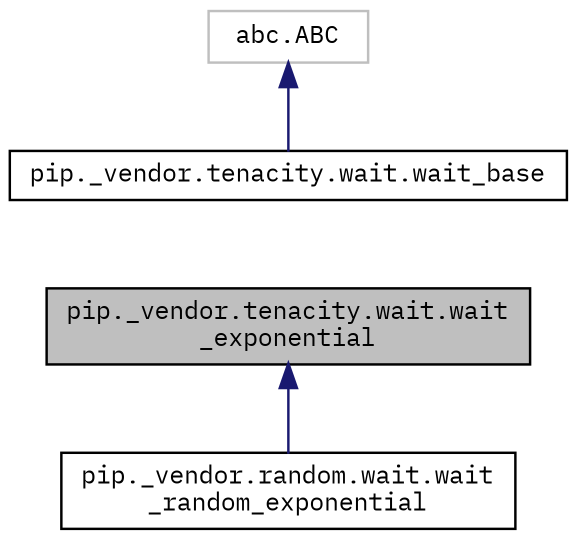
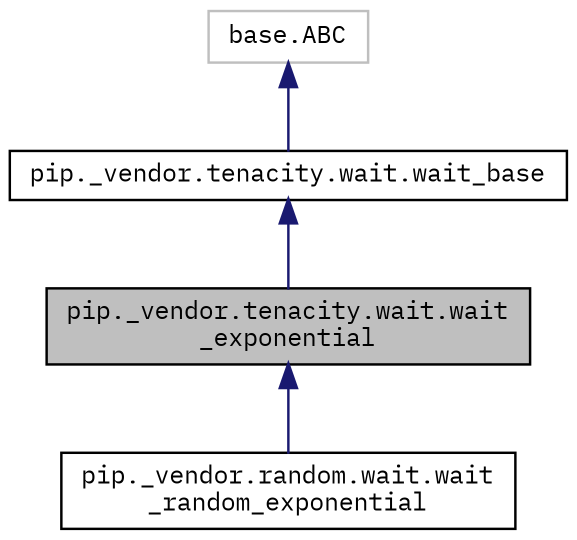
node "abc.ABC": label "abc.ABC" -> "base.ABC"
edge "pip._vendor.tenacity.wait.wait _exponential" -> "pip._vendor.tenacity.wait.wait_base": added
